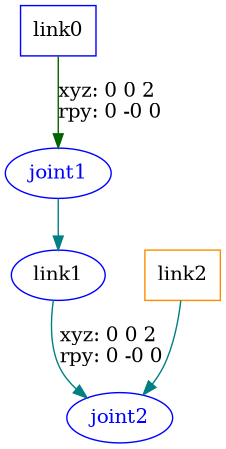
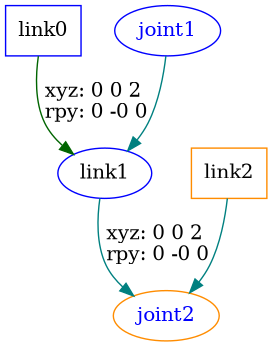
edge "link0" -> "joint1": now "link0" -> "link1"
node "joint2": color blue -> darkorange
